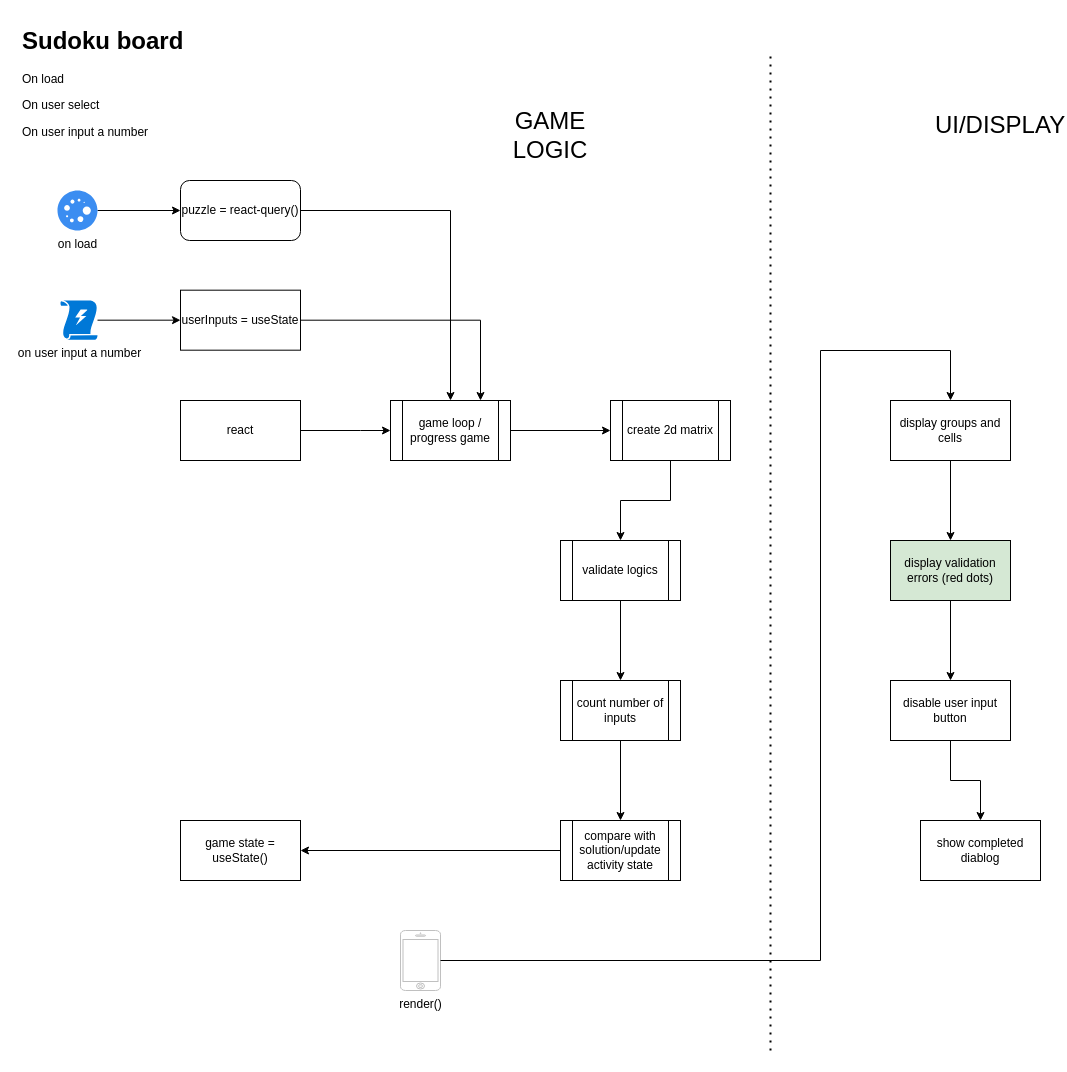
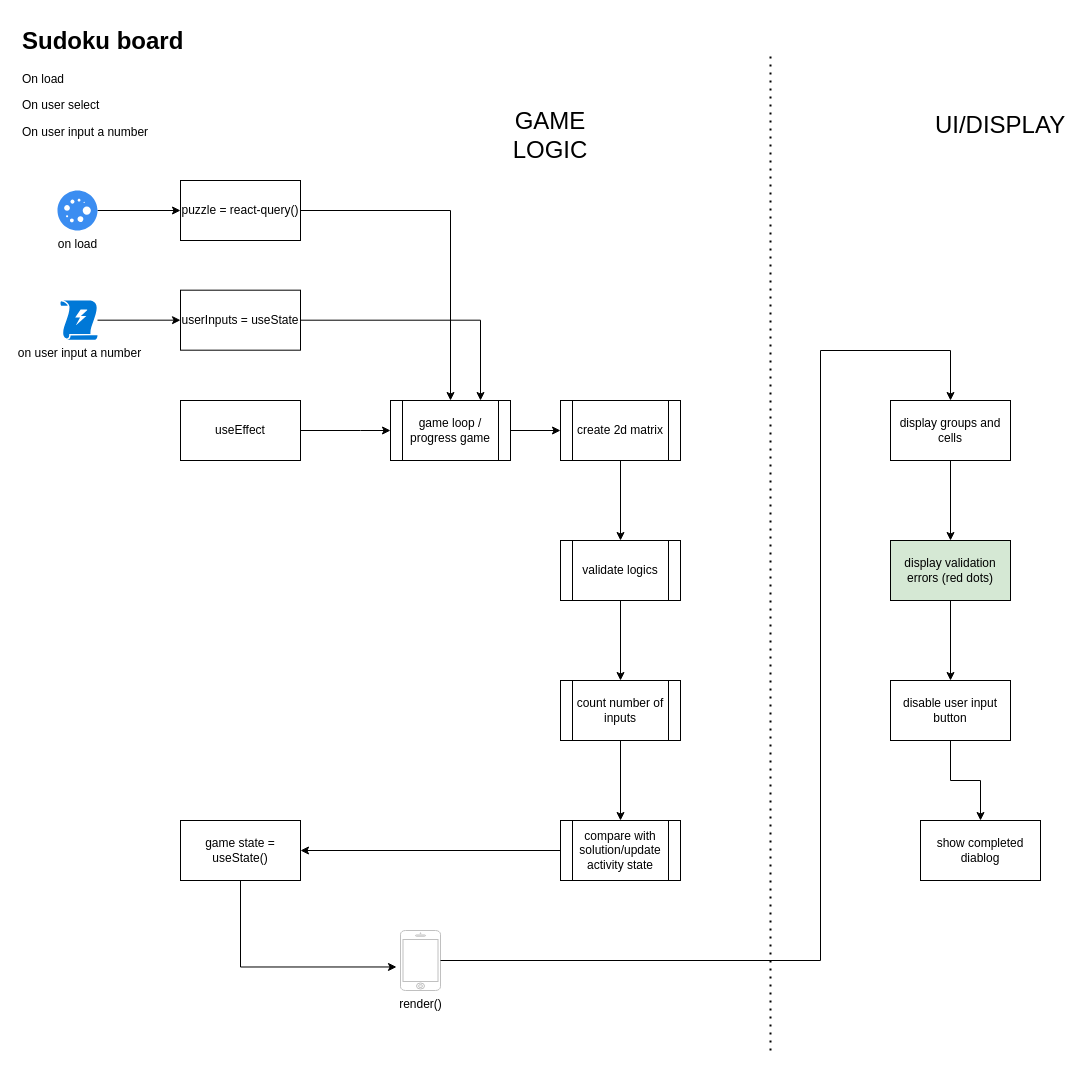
node "puzzle = react-query()": shape rounded rectangle -> rectangle
node "react": label "react" -> "useEffect"
node "create 2d matrix": moved (671, 431) -> (621, 431)
edge "game state = useState()" -> "render()": added
